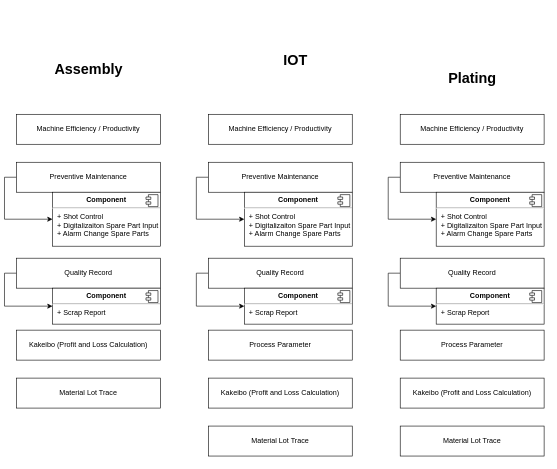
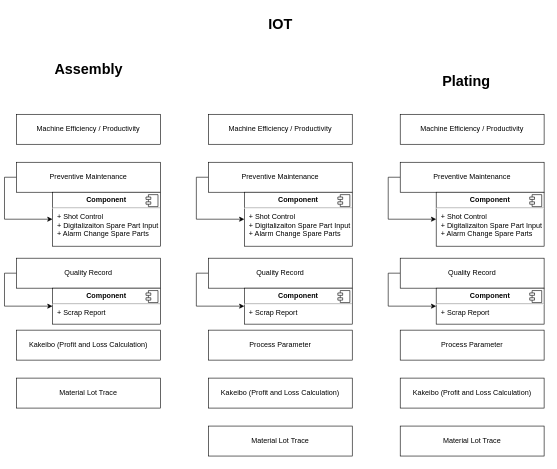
node "IOT": moved (296, 60) -> (281, 24)
node "Plating": moved (473, 78) -> (467, 81)
